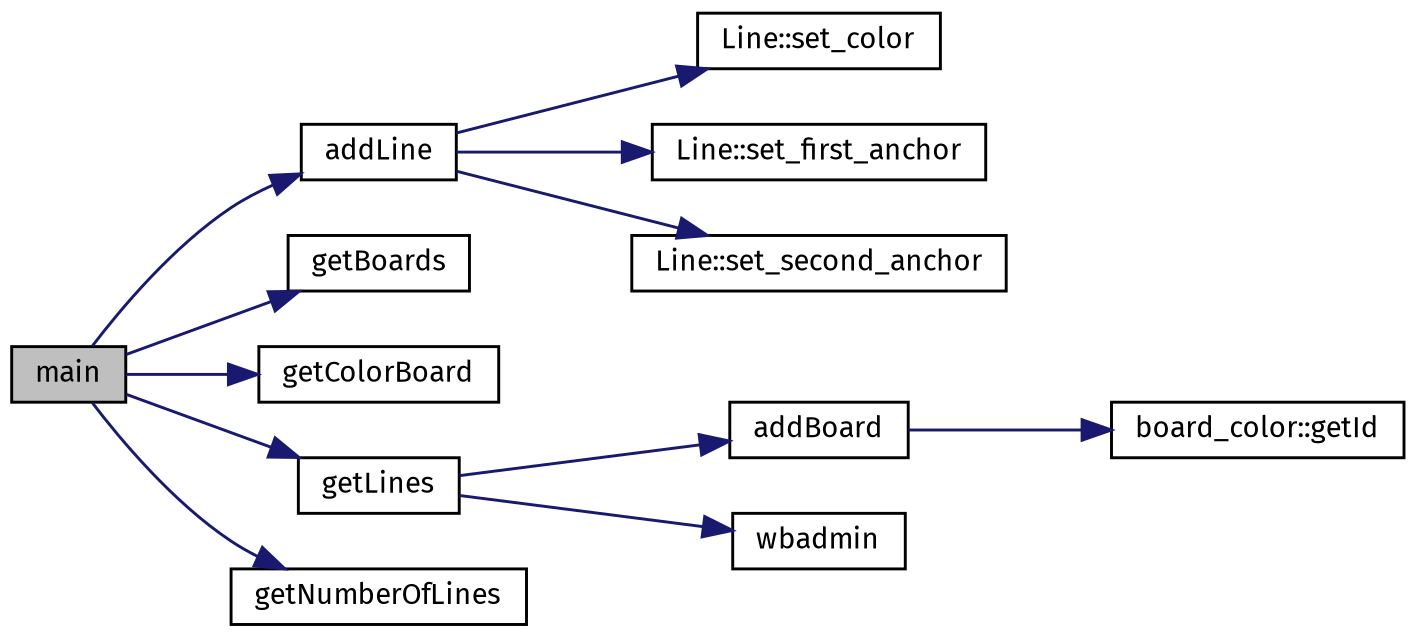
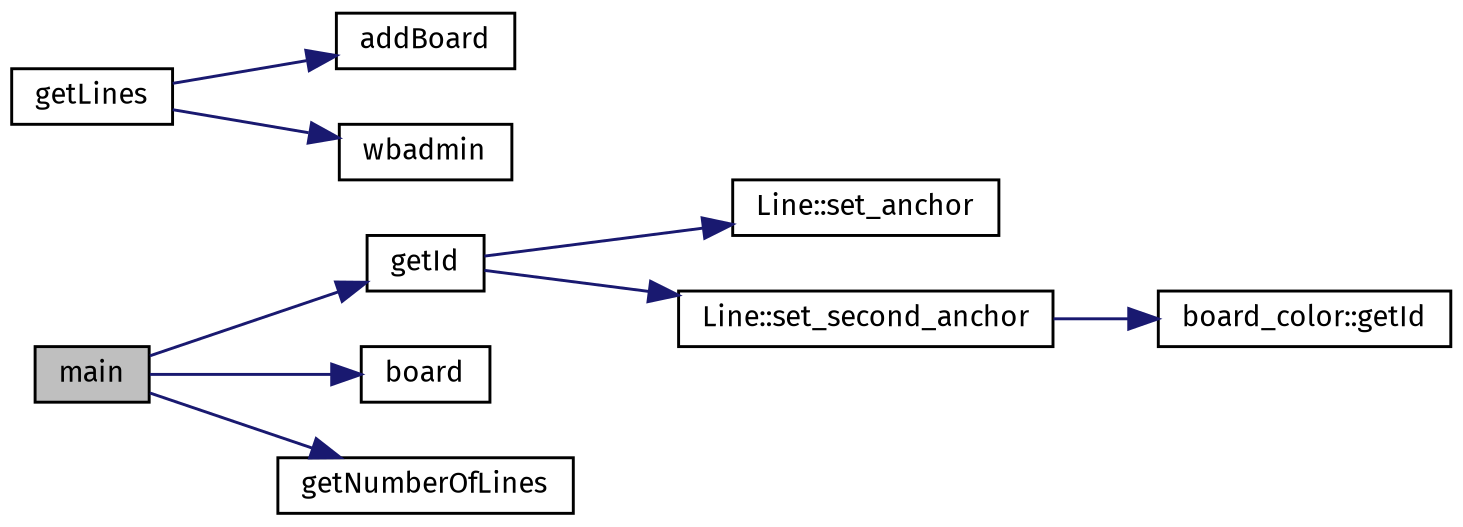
node "Line::set_color": label "Line::set_color" -> "Line::set_anchor"
node "addLine": label "addLine" -> "getId"
node "Line::set_first_anchor": removed
node "getBoards": removed
node "getColorBoard": label "getColorBoard" -> "board"
edge "main" -> "getLines": removed
edge "addBoard" -> "board_color::getId": now "Line::set_second_anchor" -> "board_color::getId"
